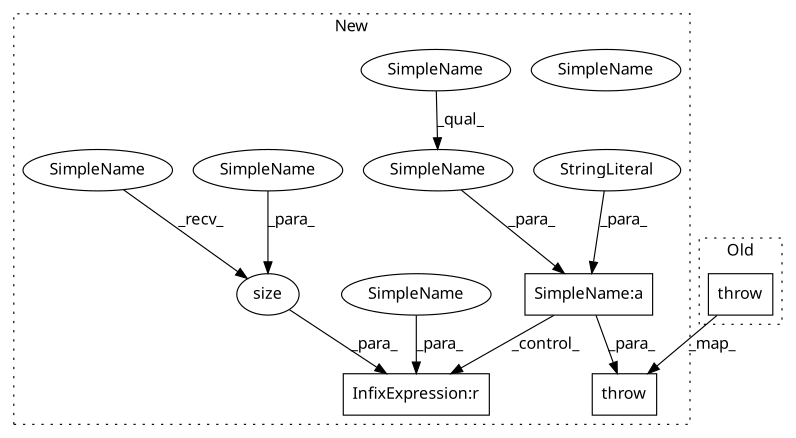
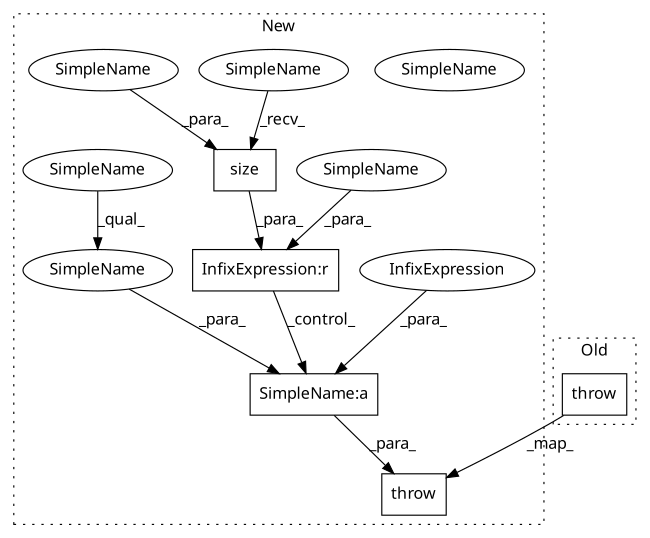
node "StringLiteral": label "StringLiteral" -> "InfixExpression"
node "size": shape ellipse -> box
edge "SimpleName:a" -> "InfixExpression:r": reversed
